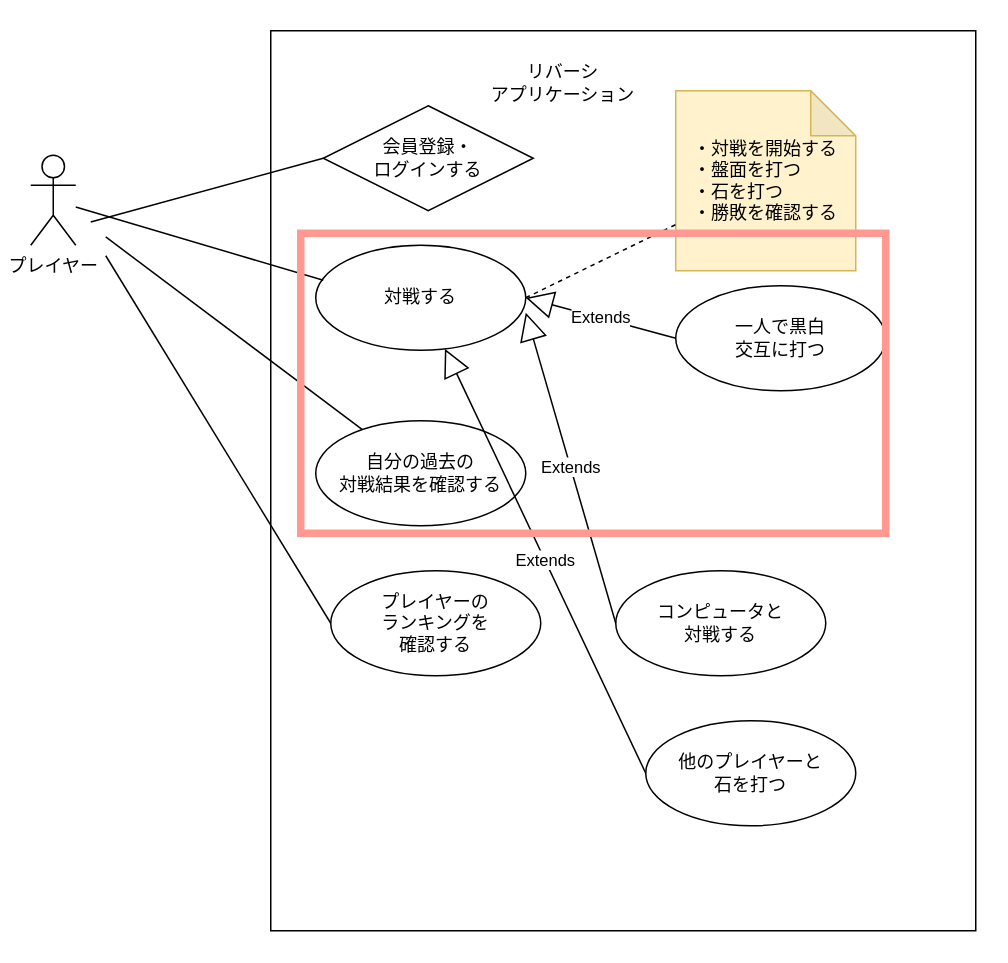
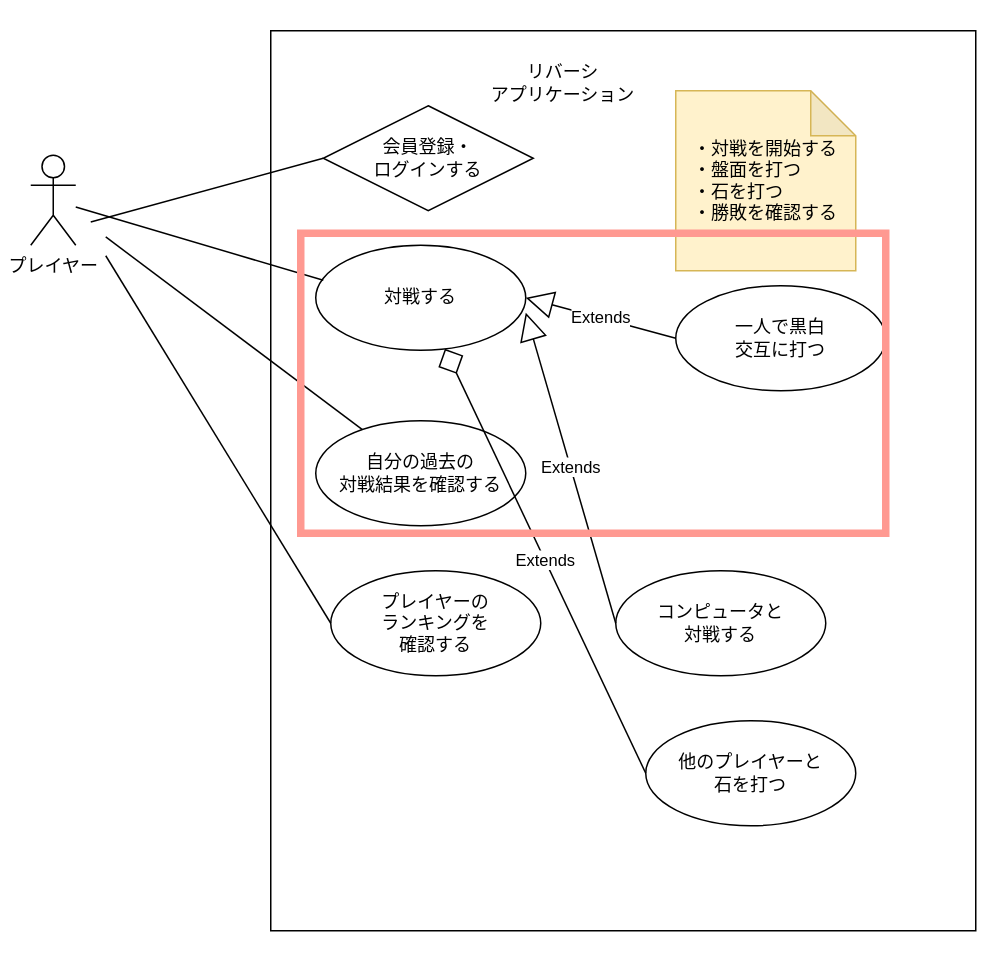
edge "・対戦を開始する ・盤面を打つ ・石を打つ ・勝敗を確認する" -- "対戦する": removed
edge "他のプレイヤーと 石を打つ" -> "対戦する": arrowhead block -> diamond
